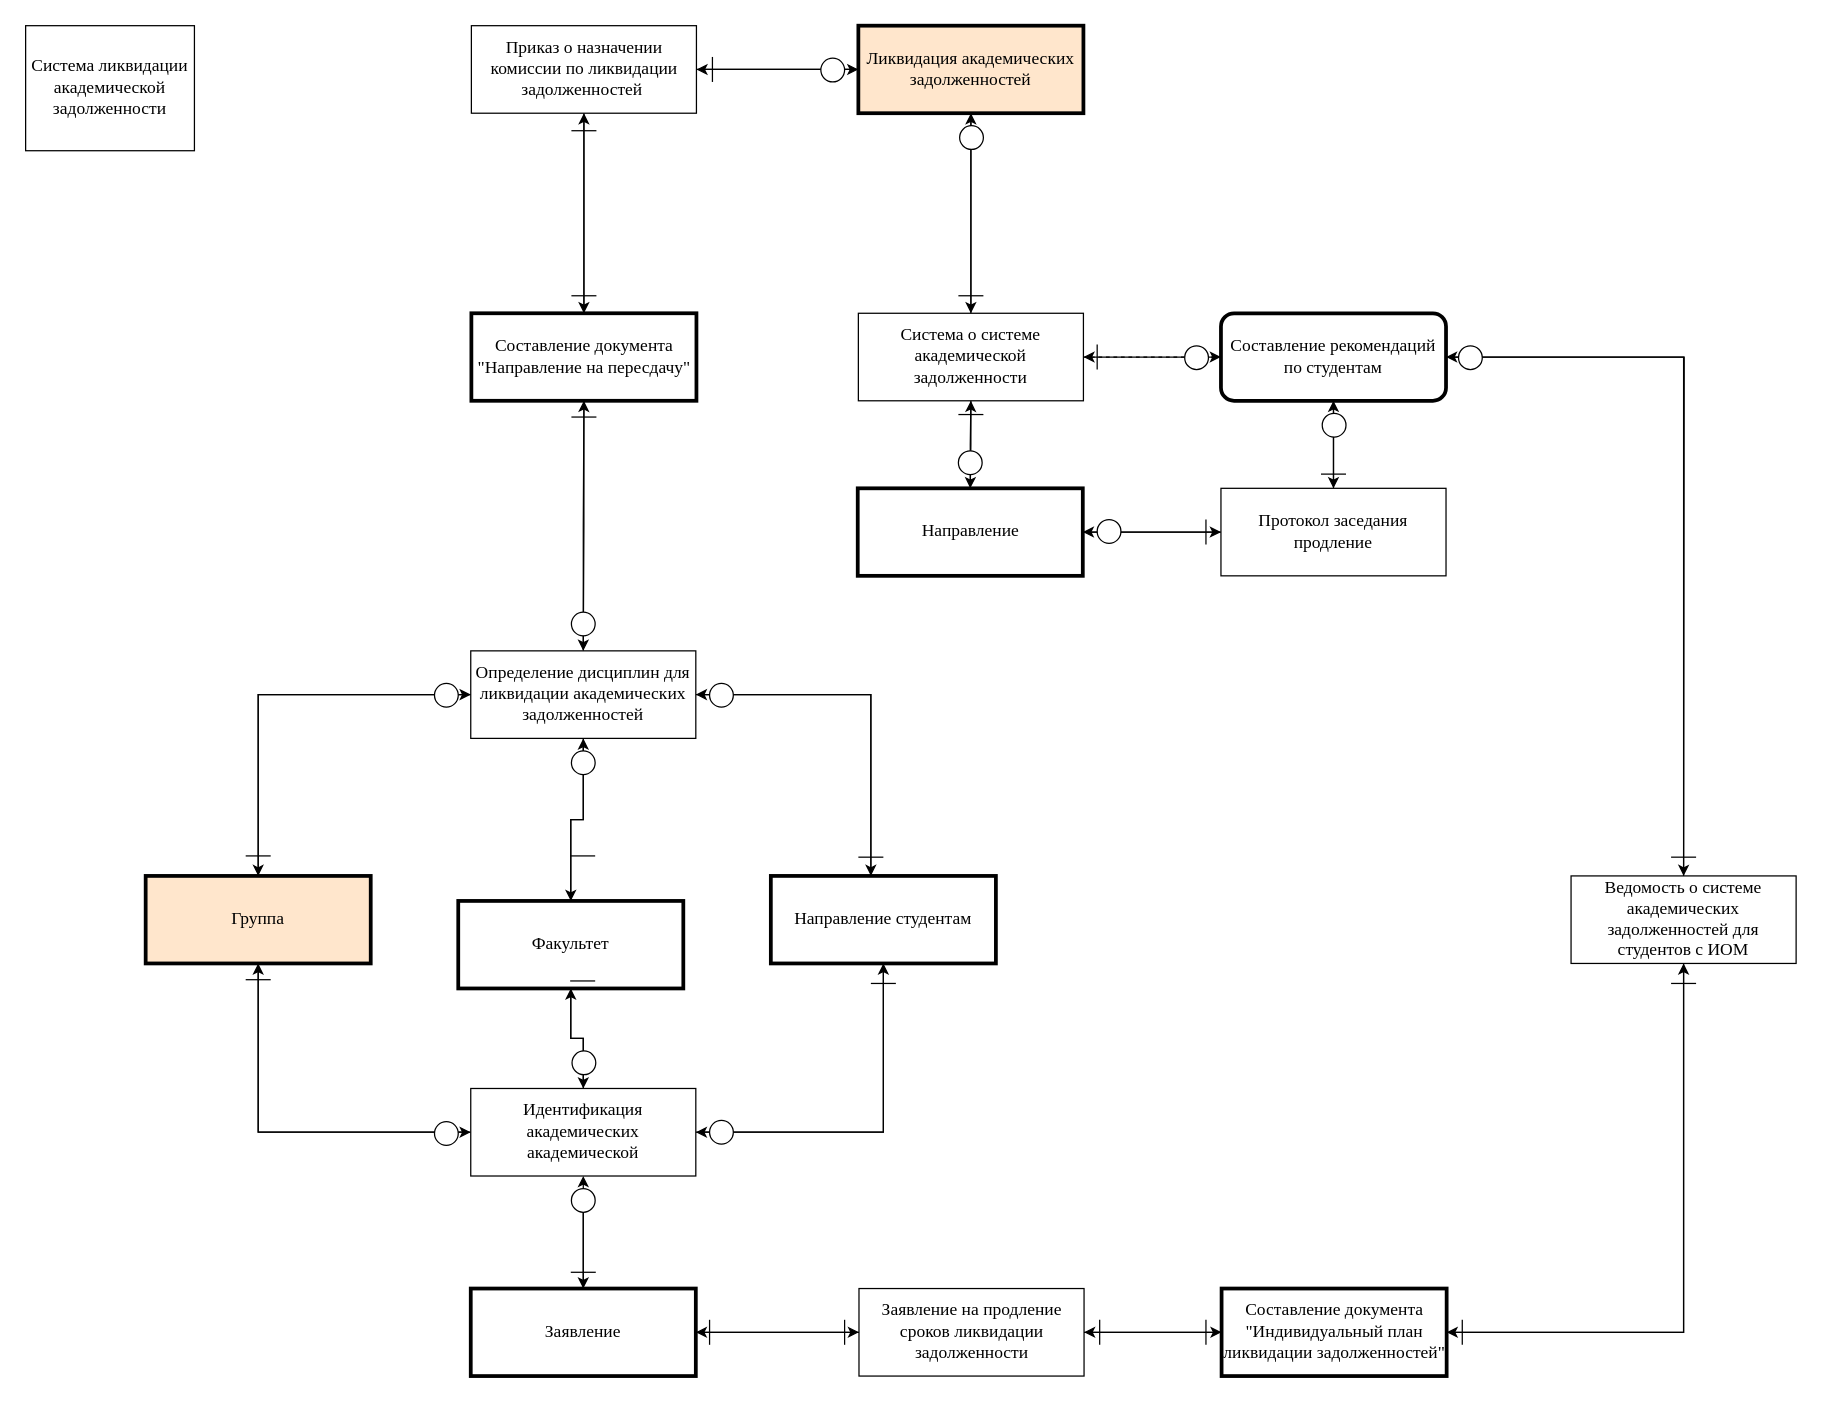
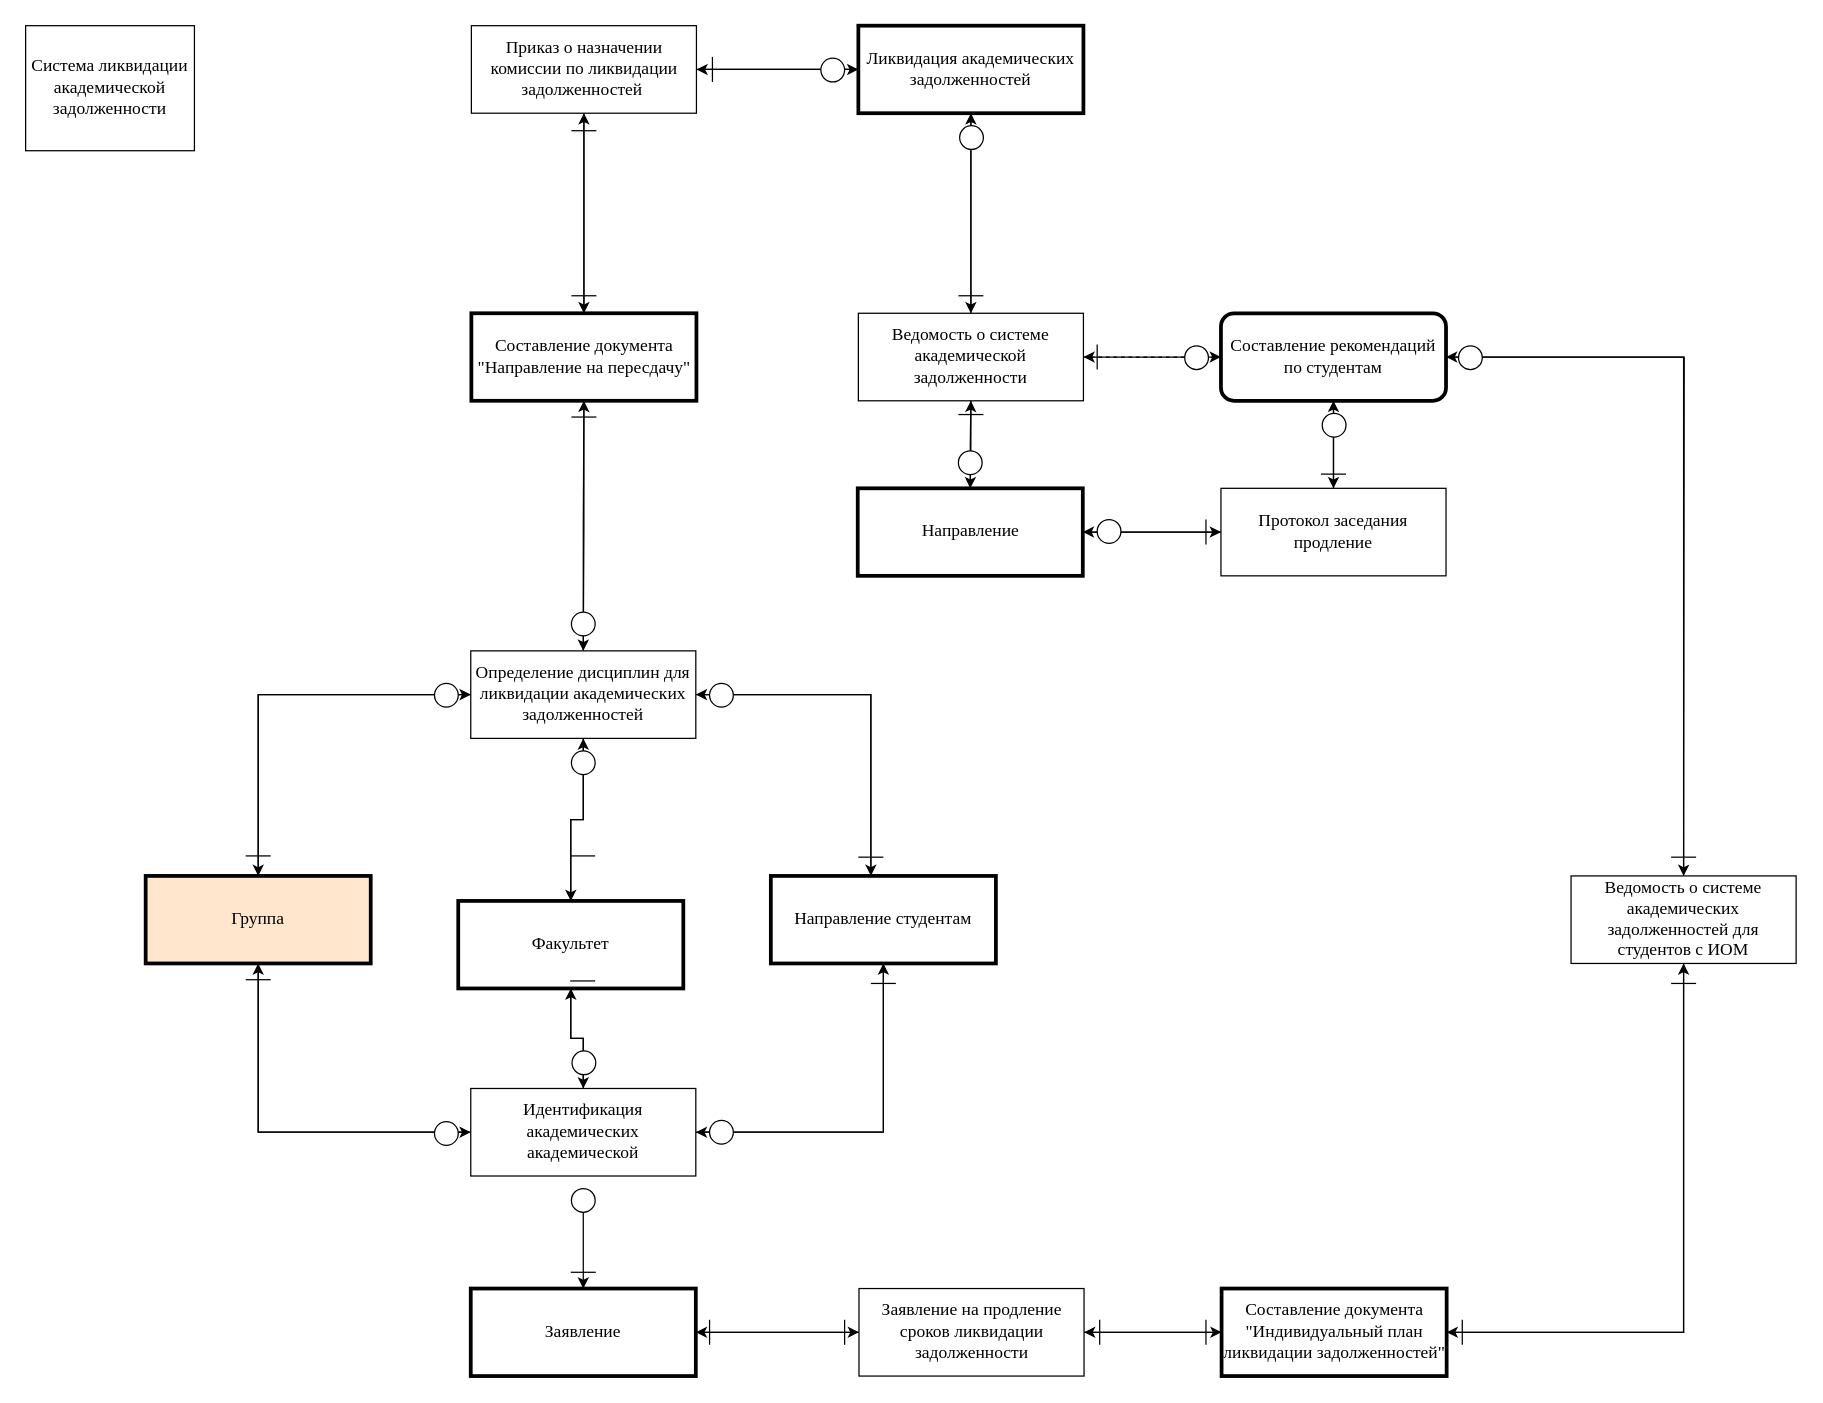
node "Ликвидация академических задолженностей": fillcolor #ffe6cc -> #ffffff
node "Система о системе академической задолженности": label "Система о системе академической задолженности" -> "Ведомость о системе академической задолженности"
edge "Заявление" -> "Идентификация академических академической": removed
